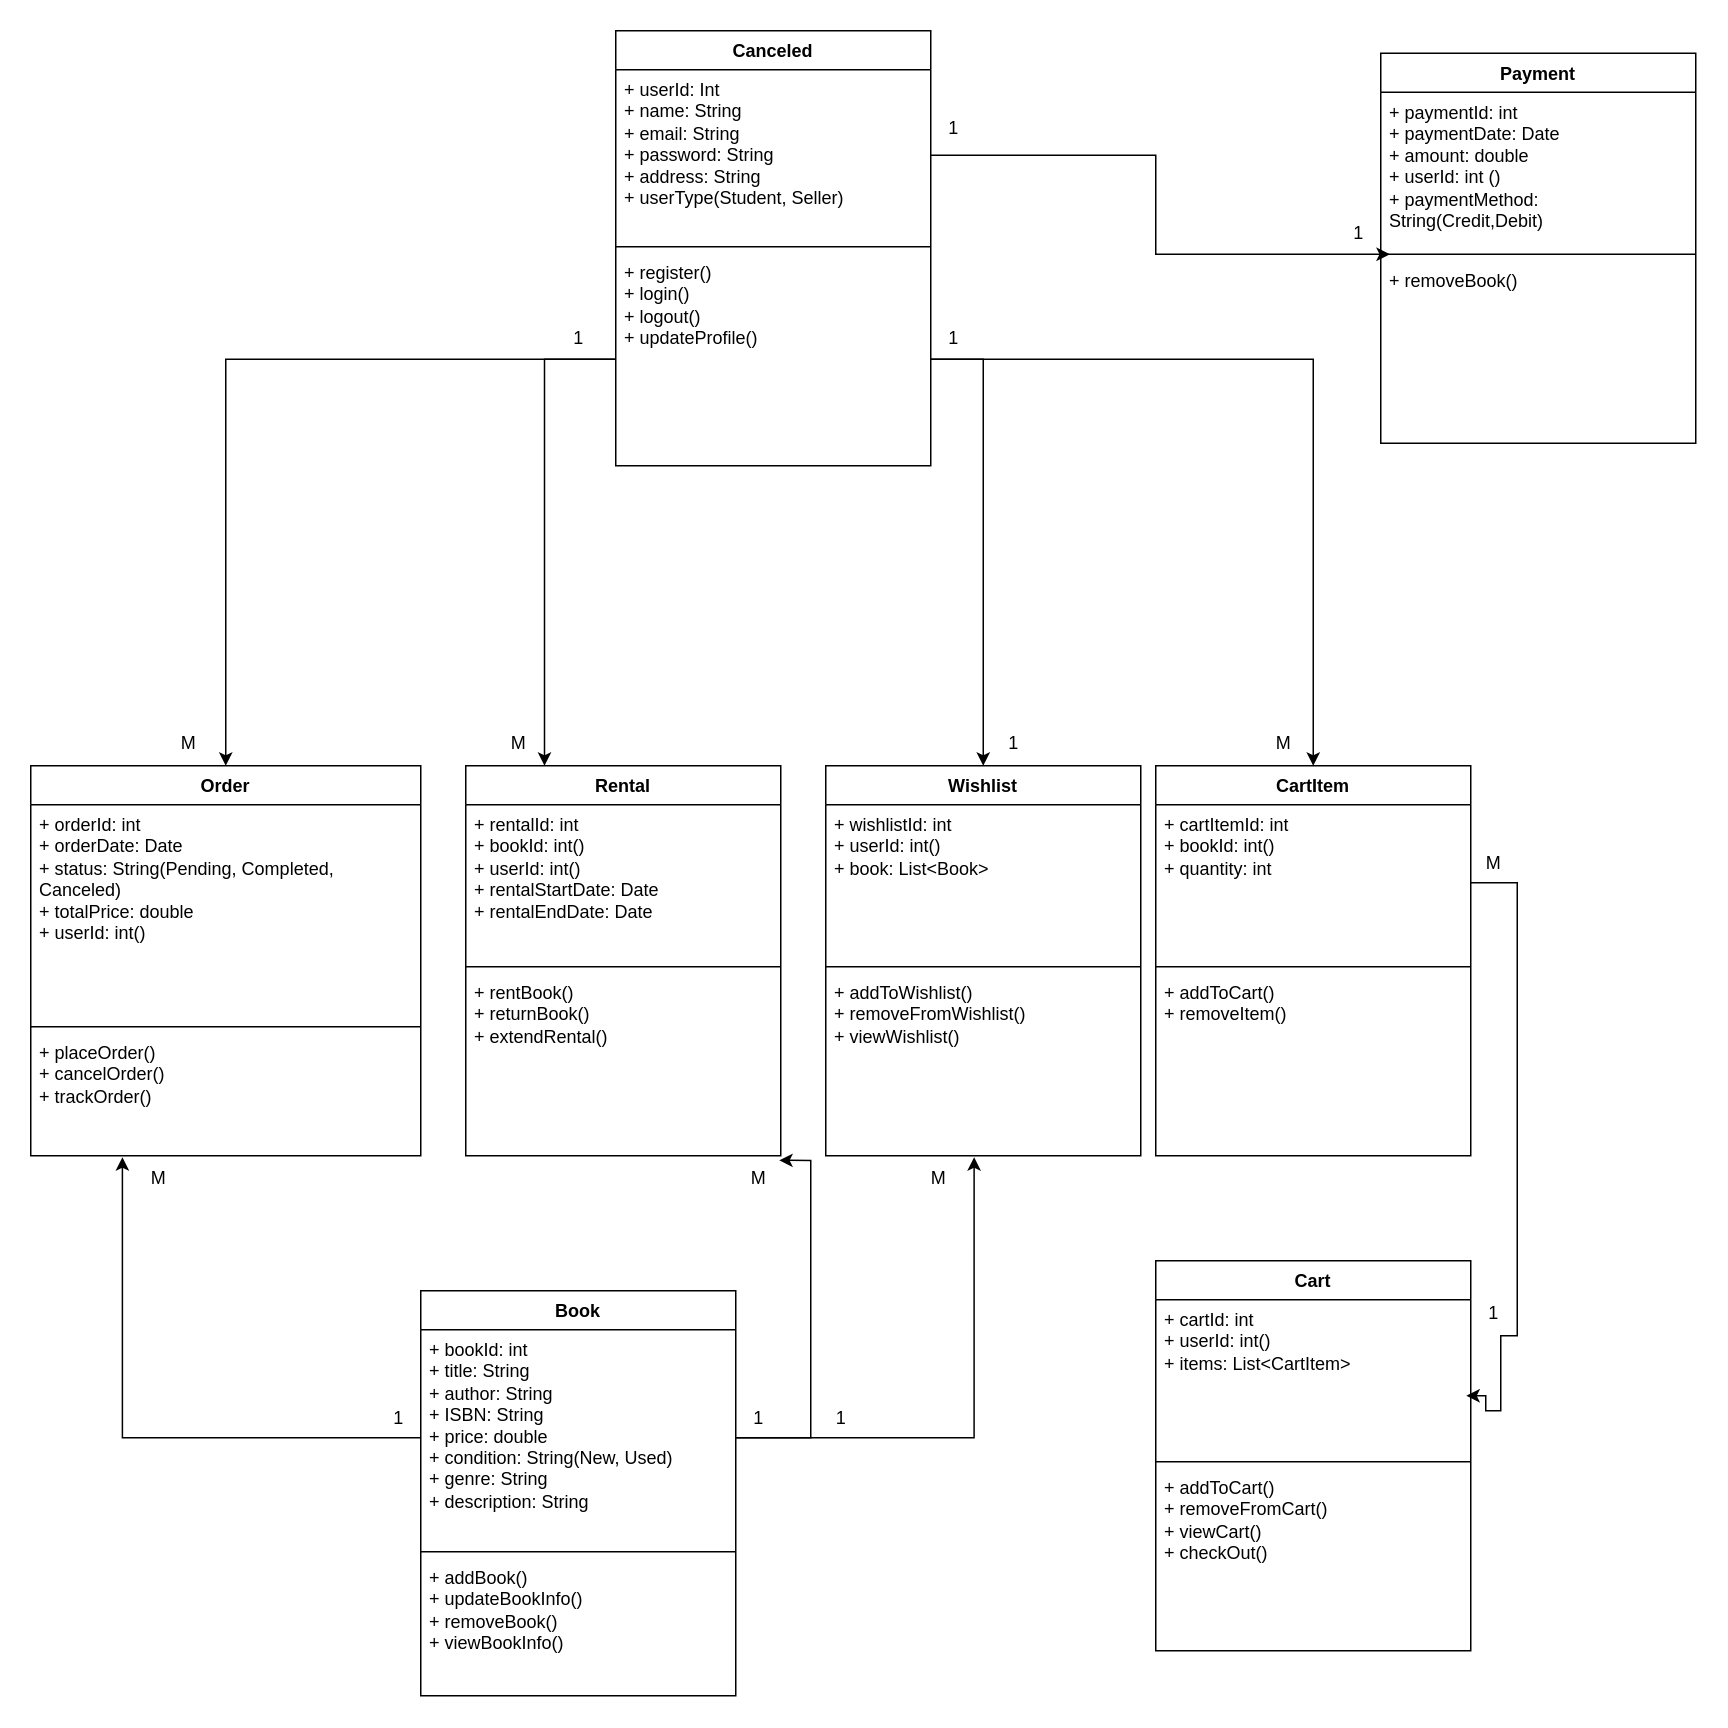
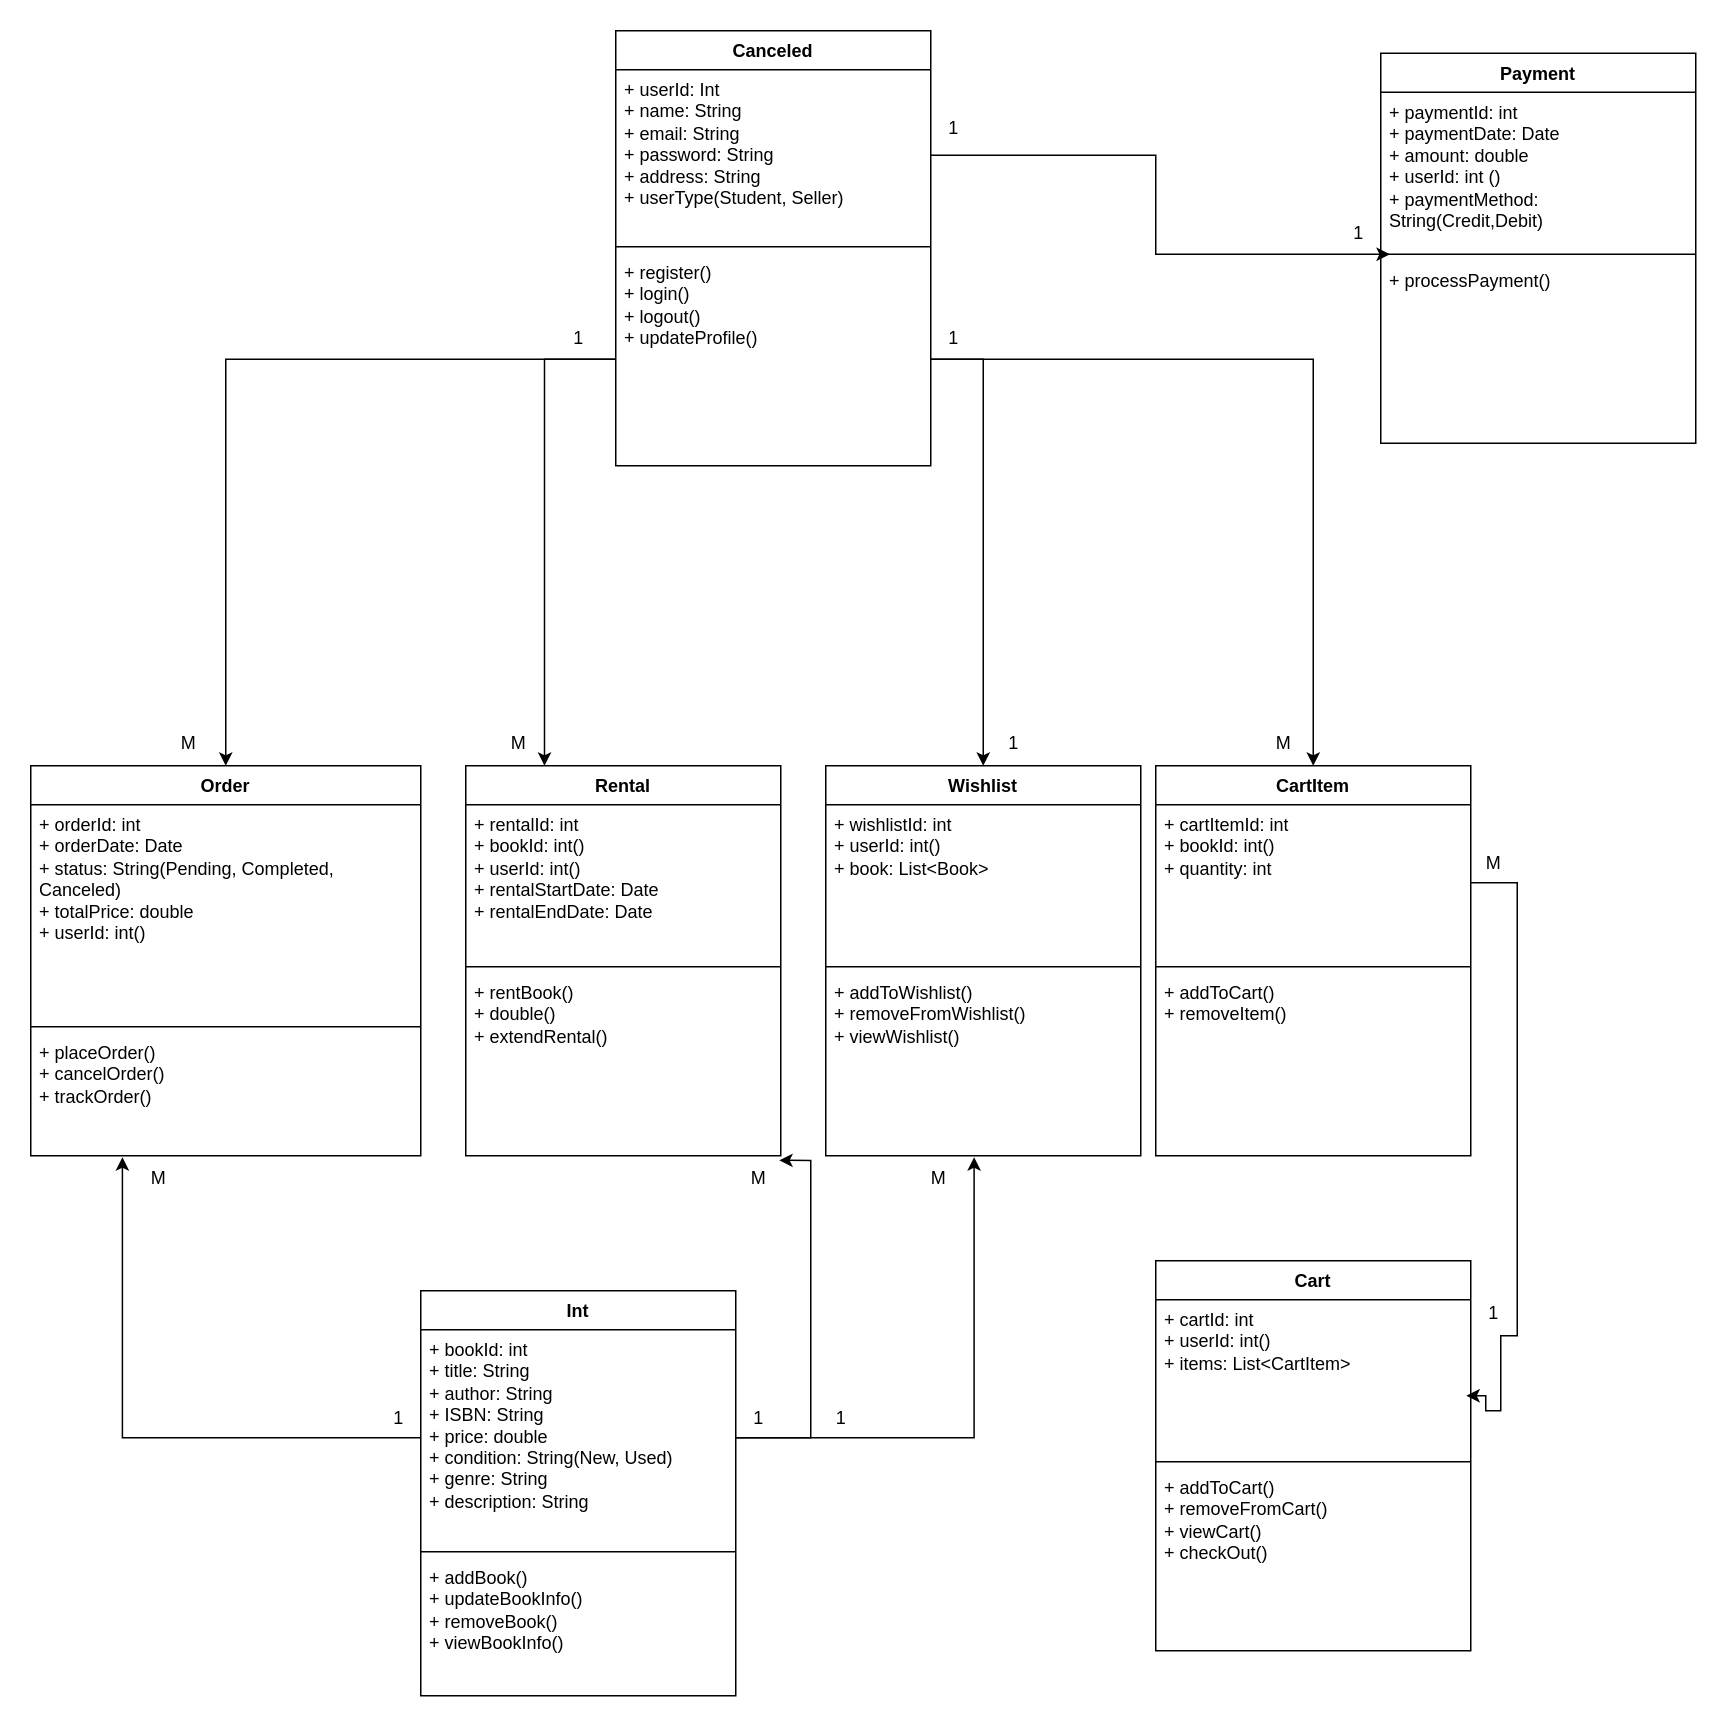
node "+ removeBook()": label "+ removeBook()" -> "+ processPayment()"
node "+ rentBook() + returnBook() + extendRental()": label "+ rentBook() + returnBook() + extendRental()" -> "+ rentBook() + double() + extendRental()"
node "Book": label "Book" -> "Int"
